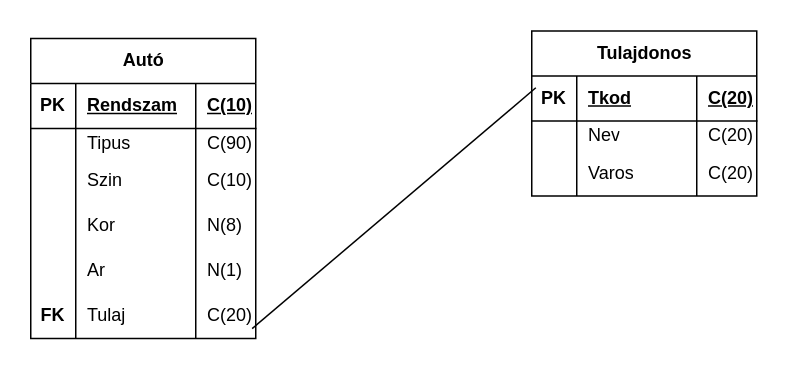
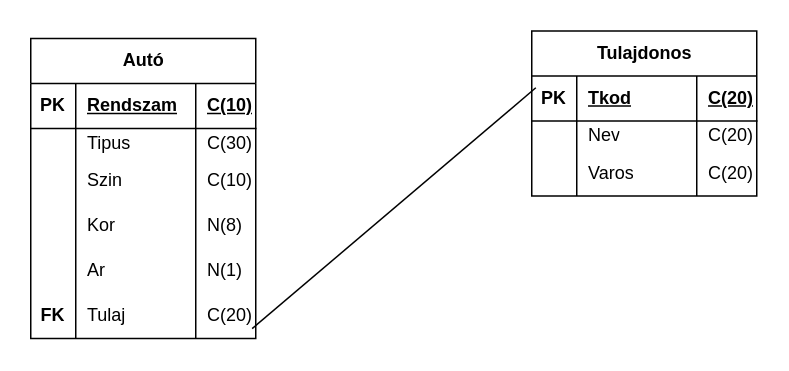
node "C(90)": label "C(90)" -> "C(30)"
